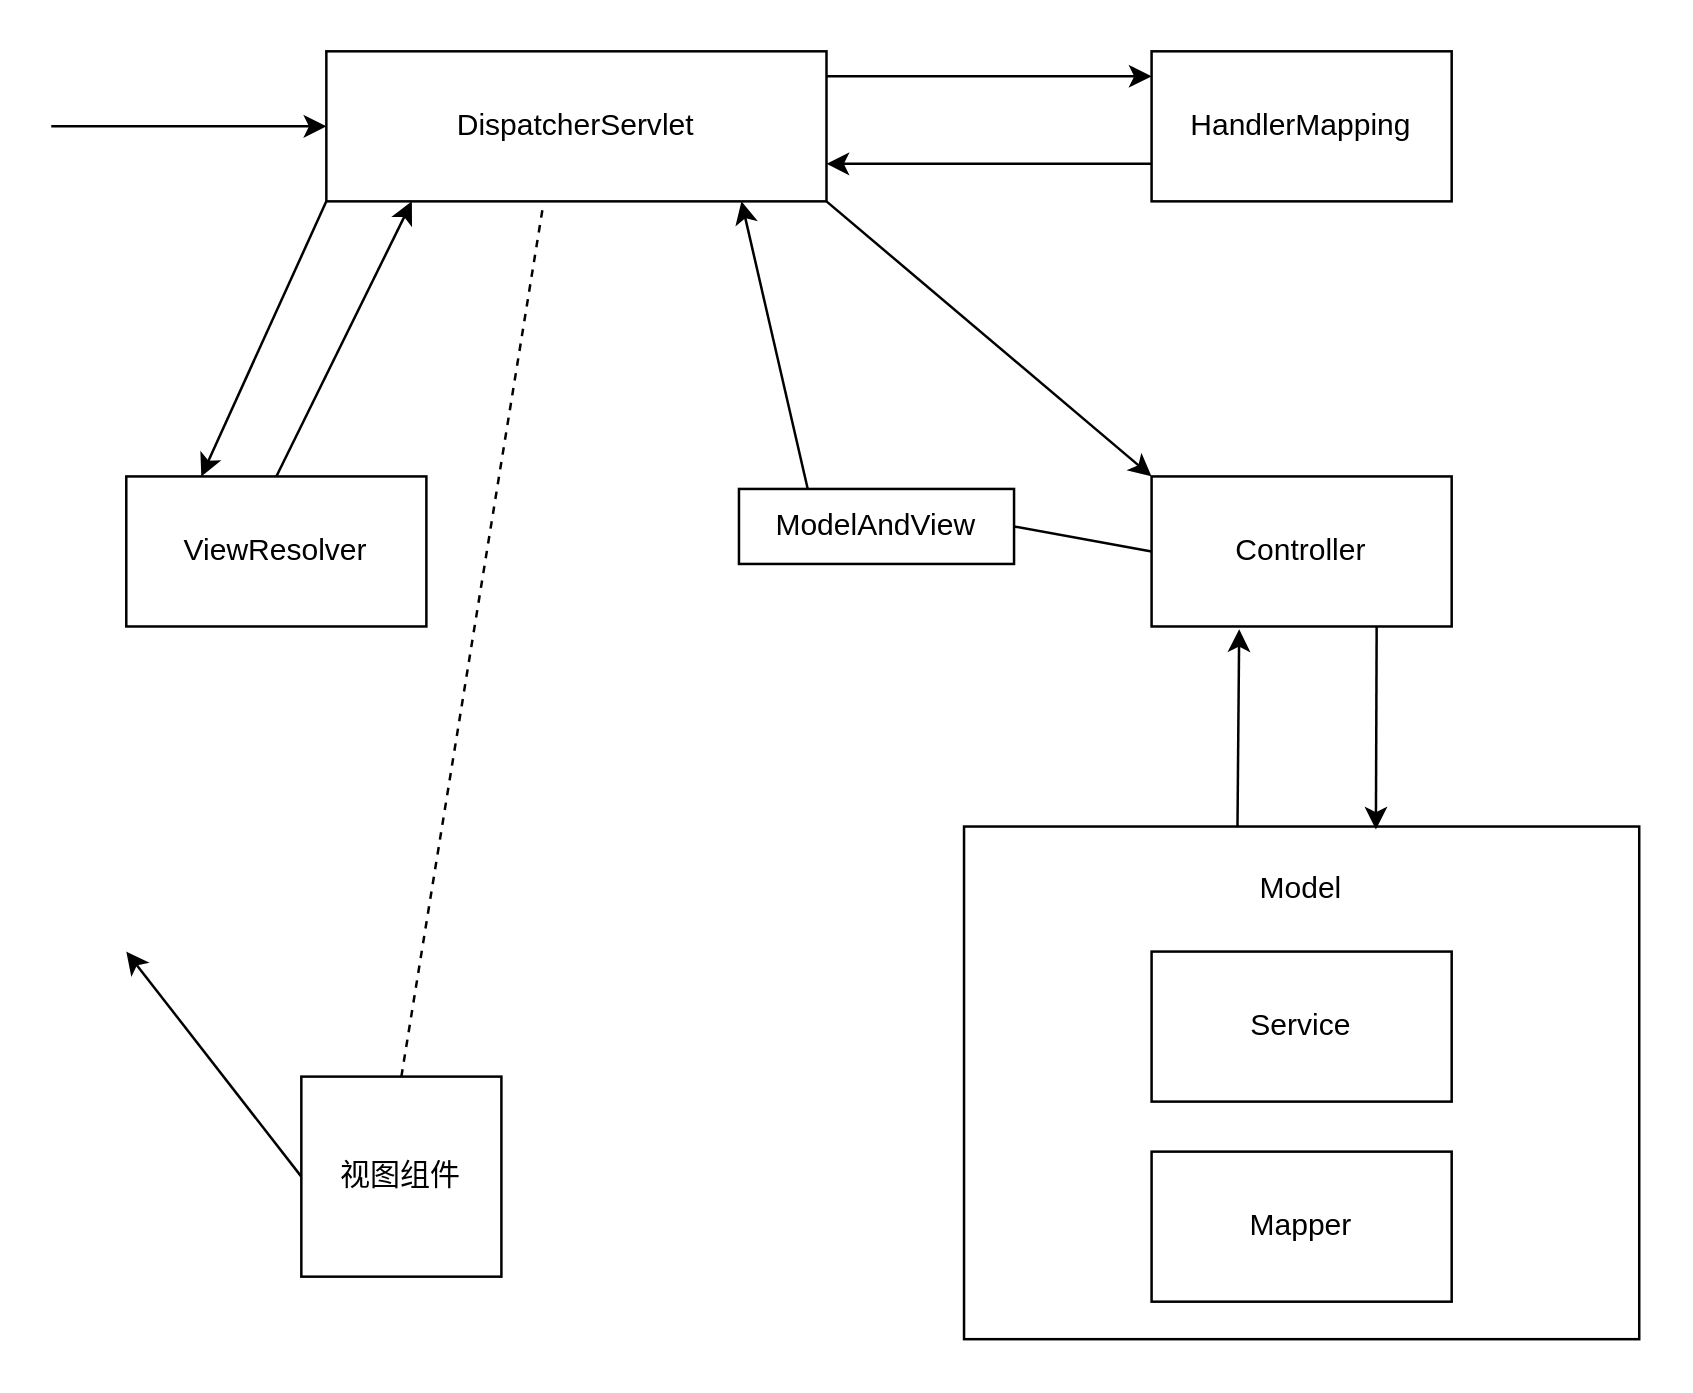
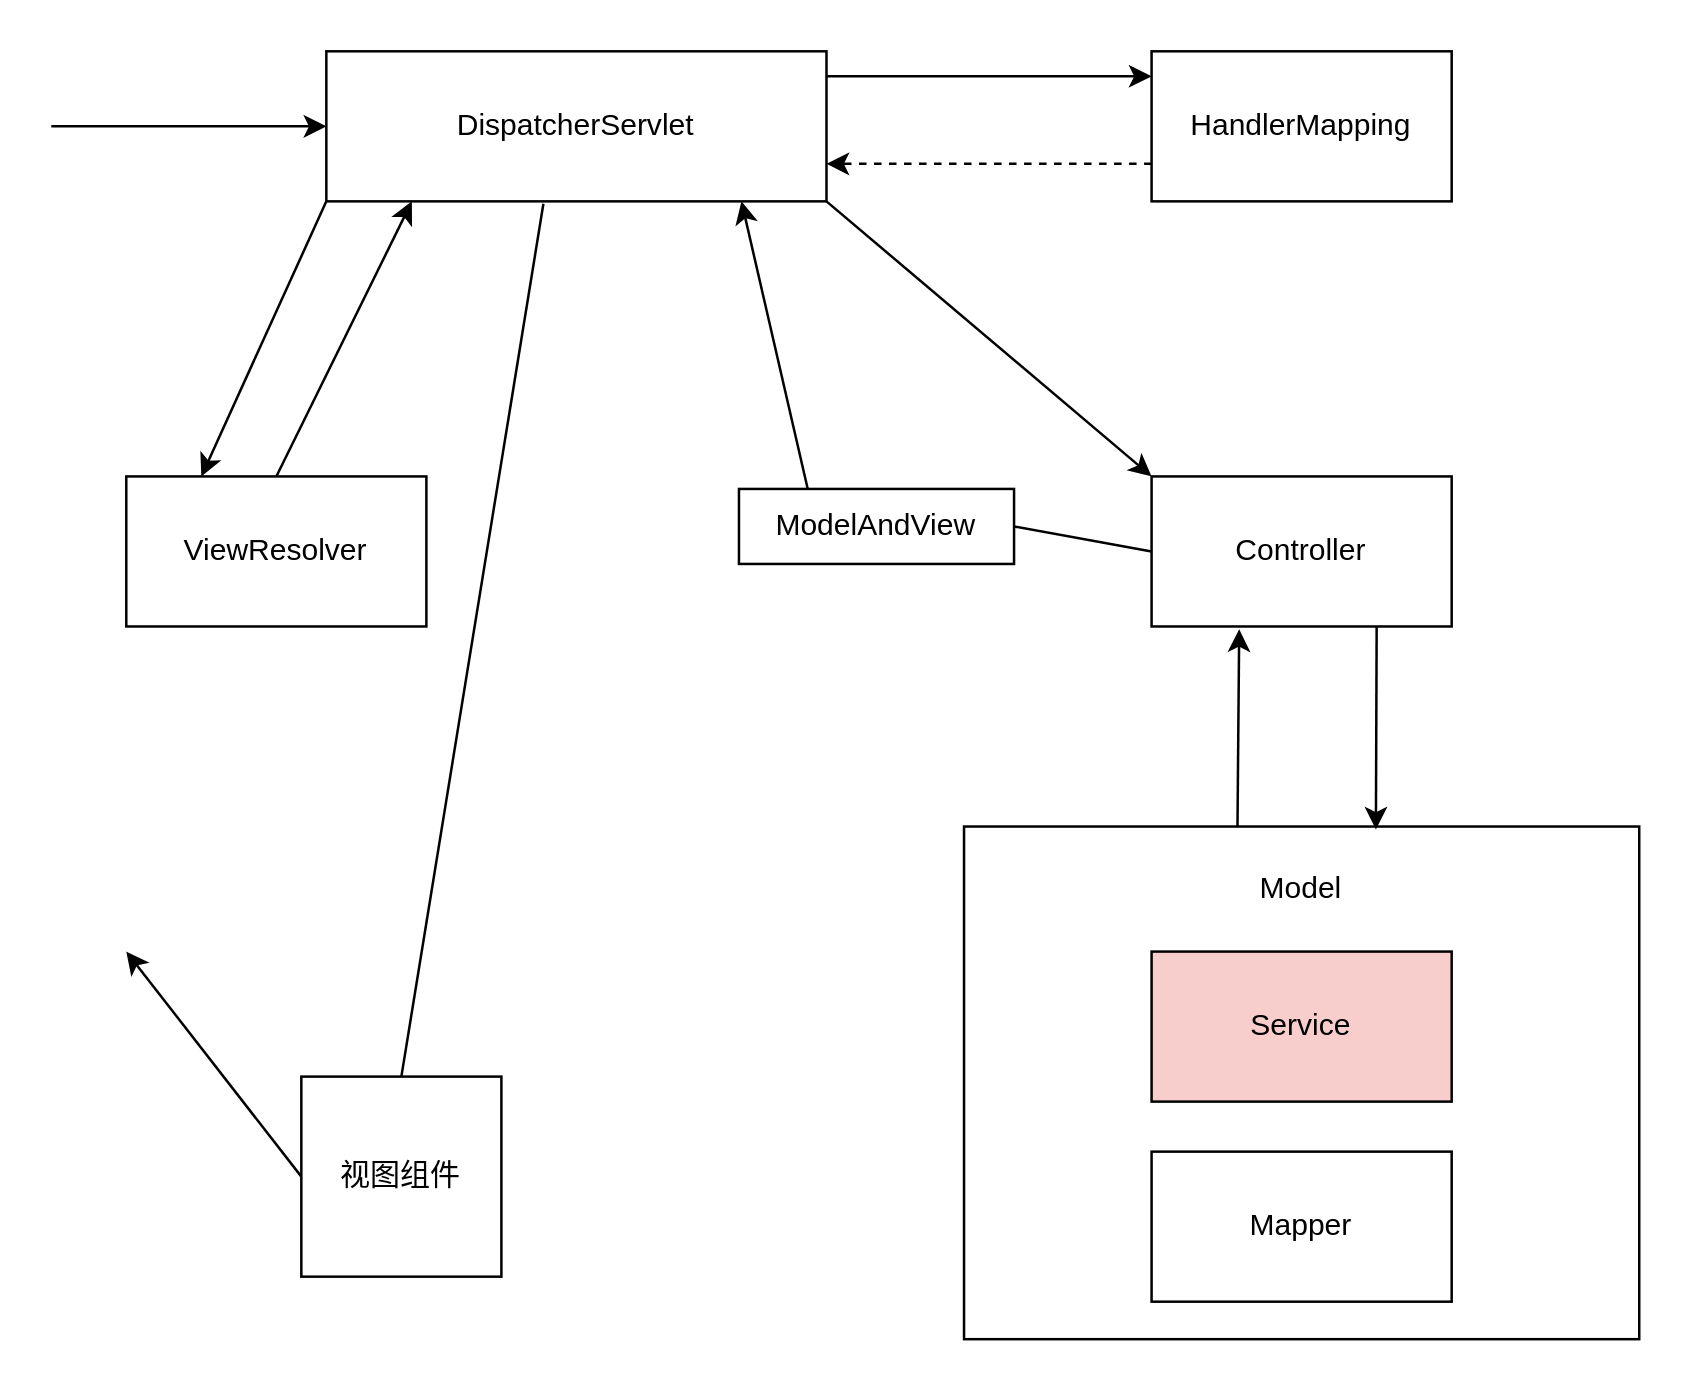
edge "HandlerMapping" -> "DispatcherServlet": style solid -> dashed
edge "DispatcherServlet" -- "视图组件": style dashed -> solid
node "Service": fillcolor #ffffff -> #f8cecc
